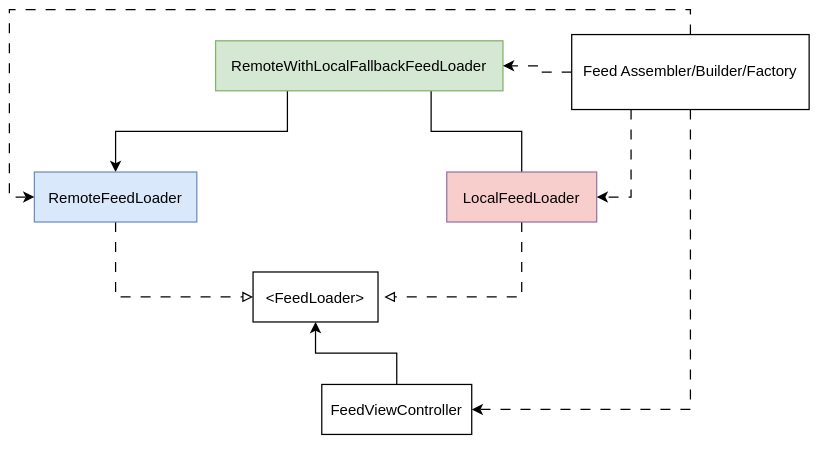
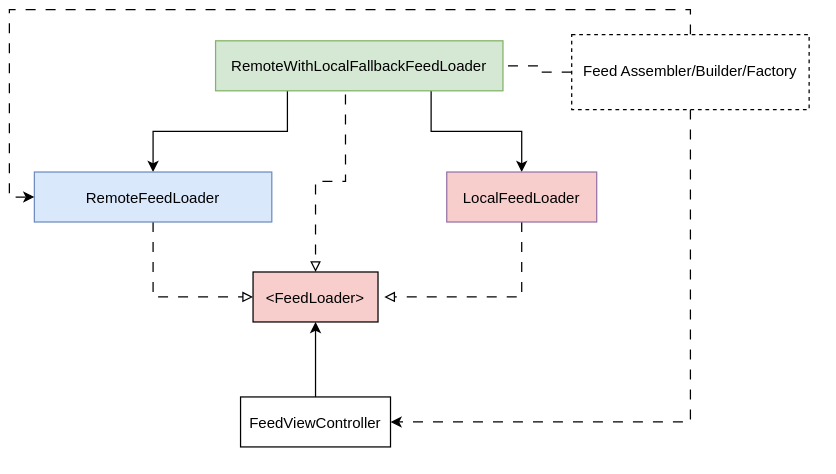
edge "Feed Assembler/Builder/Factory" -> "RemoteWithLocalFallbackFeedLoader": arrowhead classic -> none
node "Feed Assembler/Builder/Factory": style solid -> dashed
edge "RemoteWithLocalFallbackFeedLoader" -- "LocalFeedLoader": arrowhead none -> classic
edge "RemoteWithLocalFallbackFeedLoader" -> "<FeedLoader>": added
node "RemoteFeedLoader": size 163x50 -> 238x50
edge "Feed Assembler/Builder/Factory" -> "LocalFeedLoader": removed
node "<FeedLoader>": fillcolor #ffffff -> #f8cecc
node "FeedViewController": moved (397, 409) -> (316, 422)
